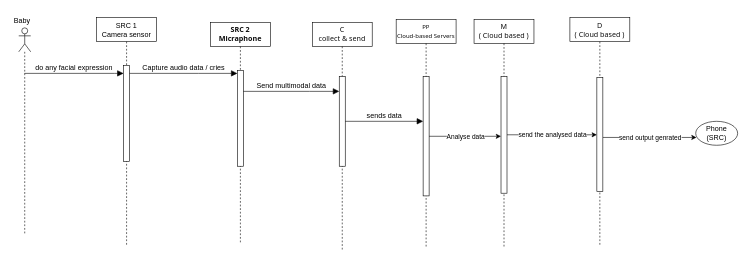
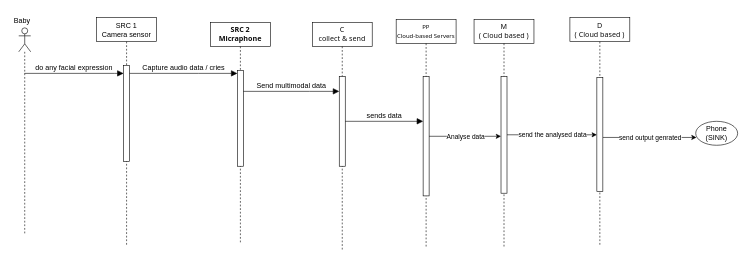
node "Phone (SRC)": label "Phone (SRC)" -> "Phone (SINK)"
